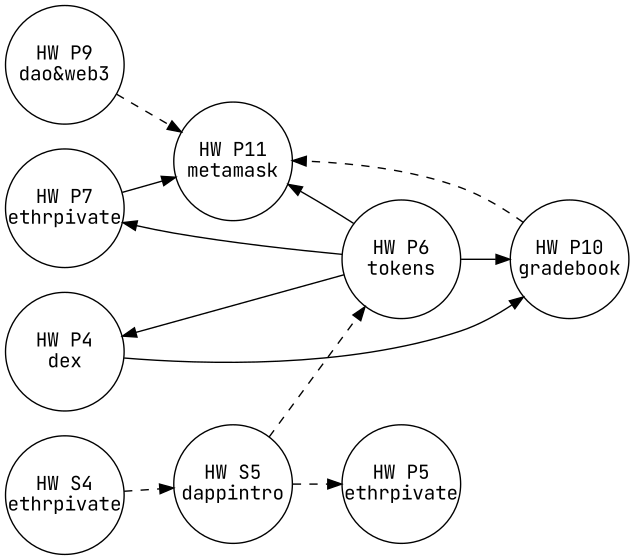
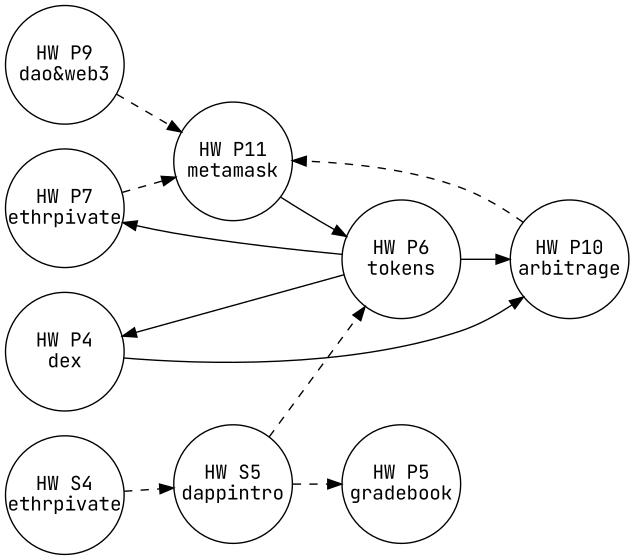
edge "HW P7 ethrpivate" -> "HW P11 metamask": style solid -> dashed
edge "HW P6 tokens" -> "HW P11 metamask": reversed
node "HW P10 gradebook": label "HW P10 gradebook" -> "HW P10 arbitrage"
node "HW P5 ethrpivate": label "HW P5 ethrpivate" -> "HW P5 gradebook"
